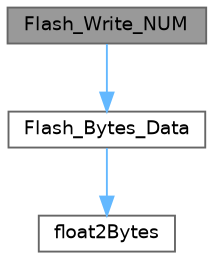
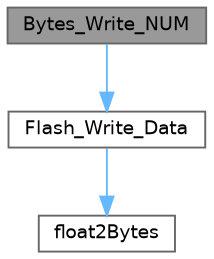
node "Flash_Write_NUM": label "Flash_Write_NUM" -> "Bytes_Write_NUM"
node "Flash_Bytes_Data": label "Flash_Bytes_Data" -> "Flash_Write_Data"
